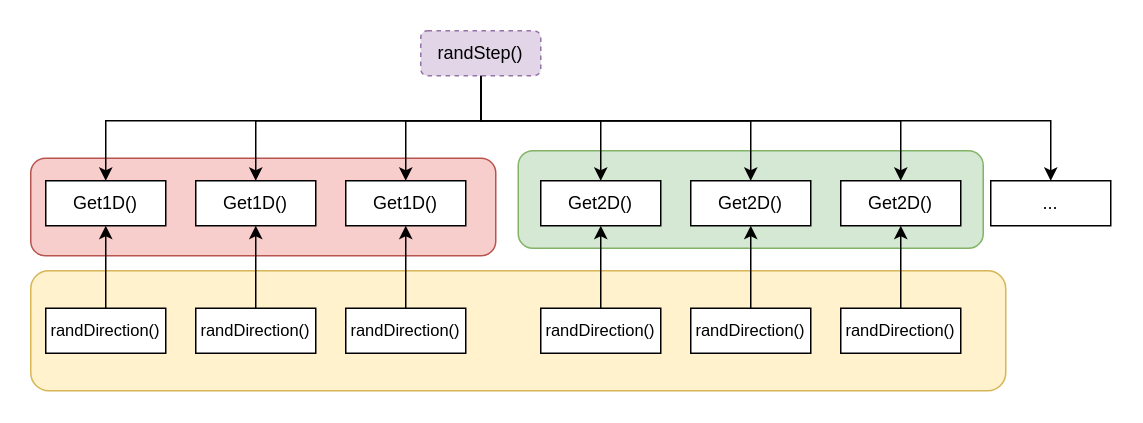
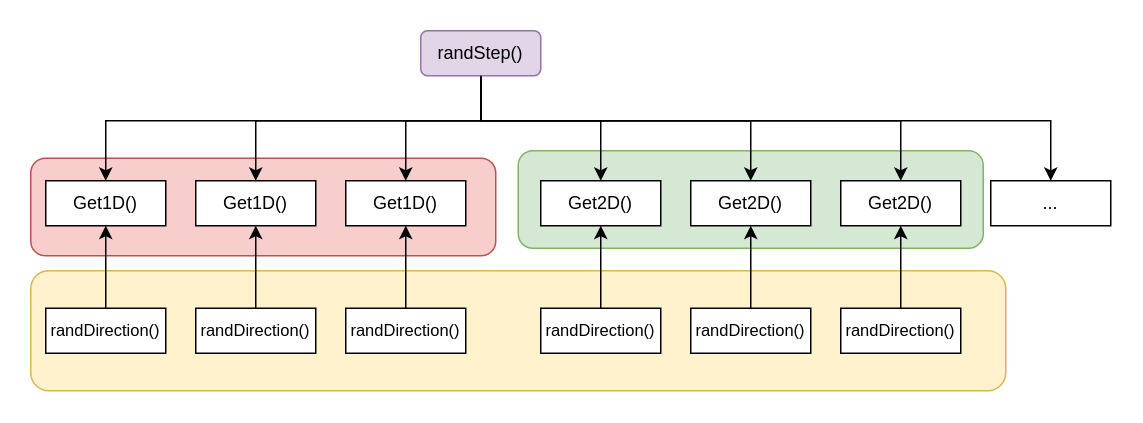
node "randStep()": style dashed -> solid
